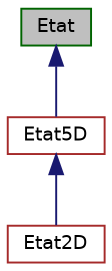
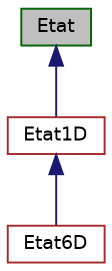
node "Etat5D": label "Etat5D" -> "Etat1D"
node "Etat2D": label "Etat2D" -> "Etat6D"
